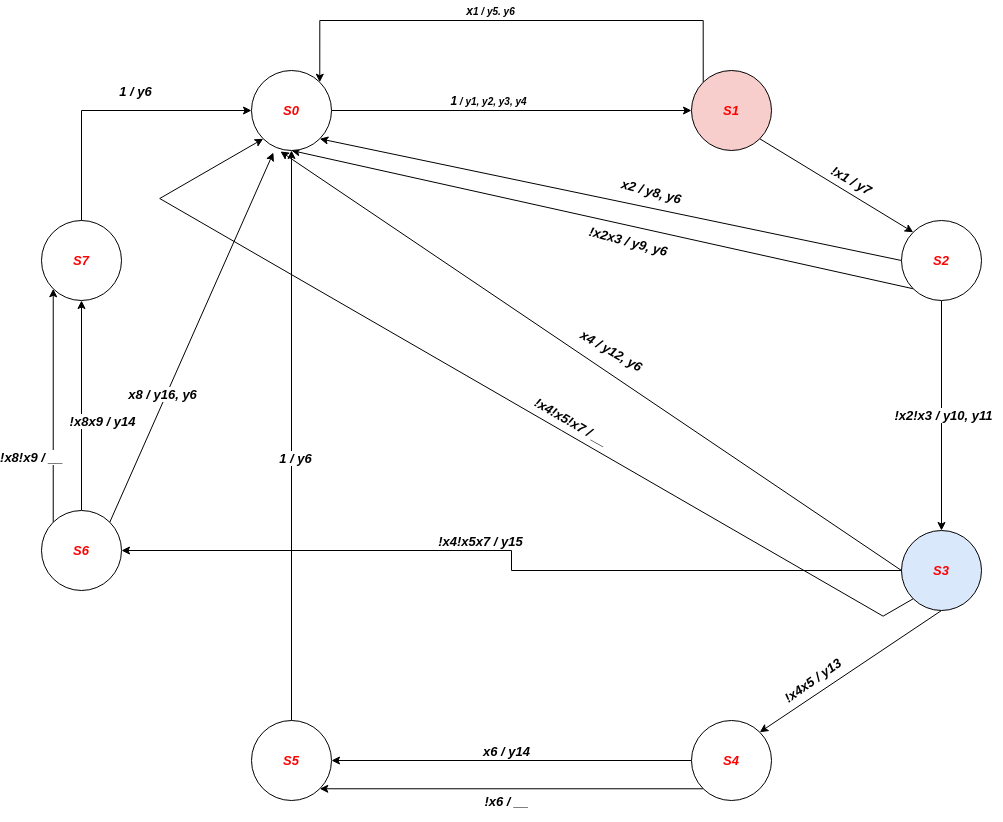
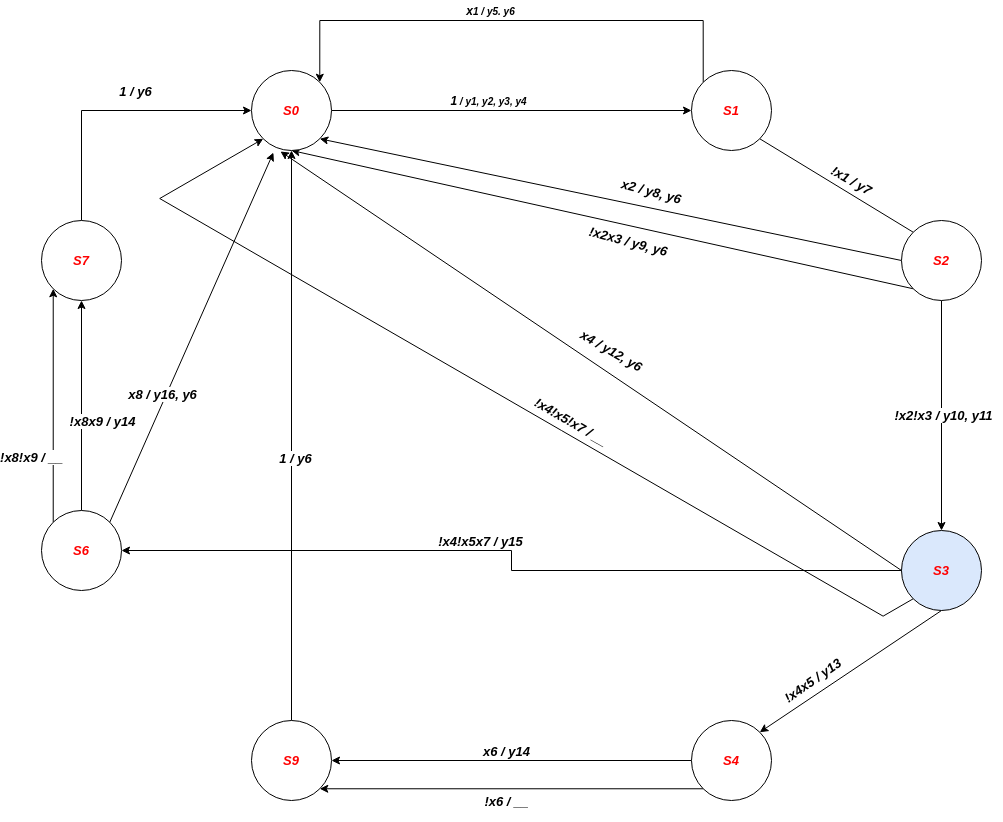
node "S1": fillcolor #f8cecc -> #ffffff
edge "S1" -> "S2": arrowhead classic -> none
node "S5": label "S5" -> "S9"
